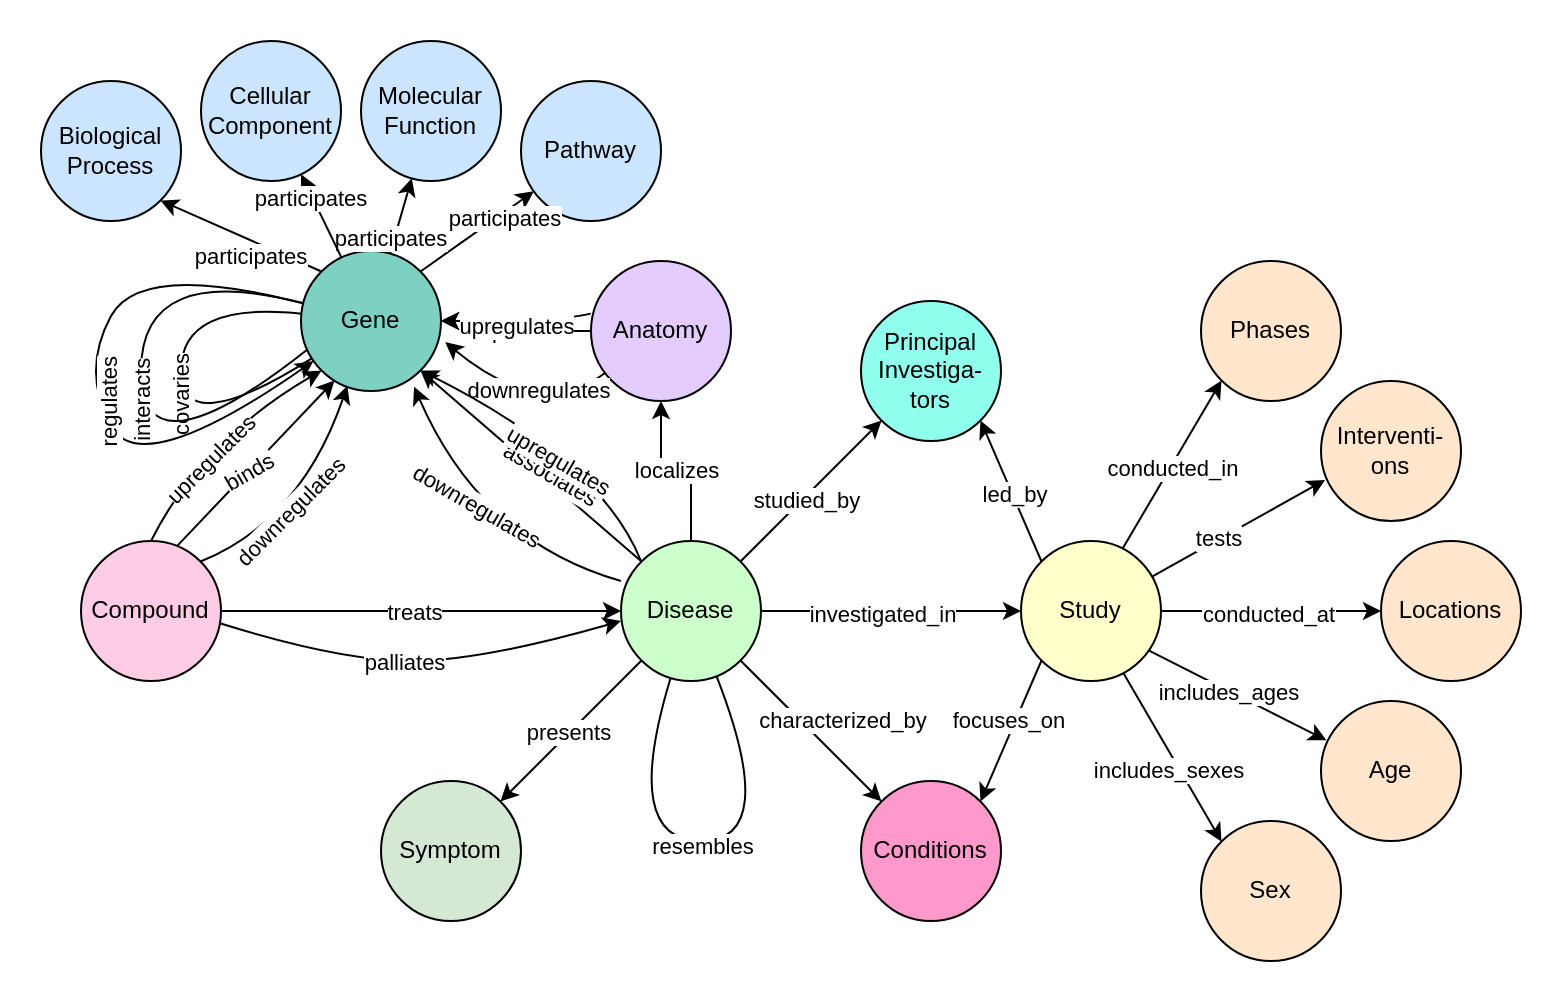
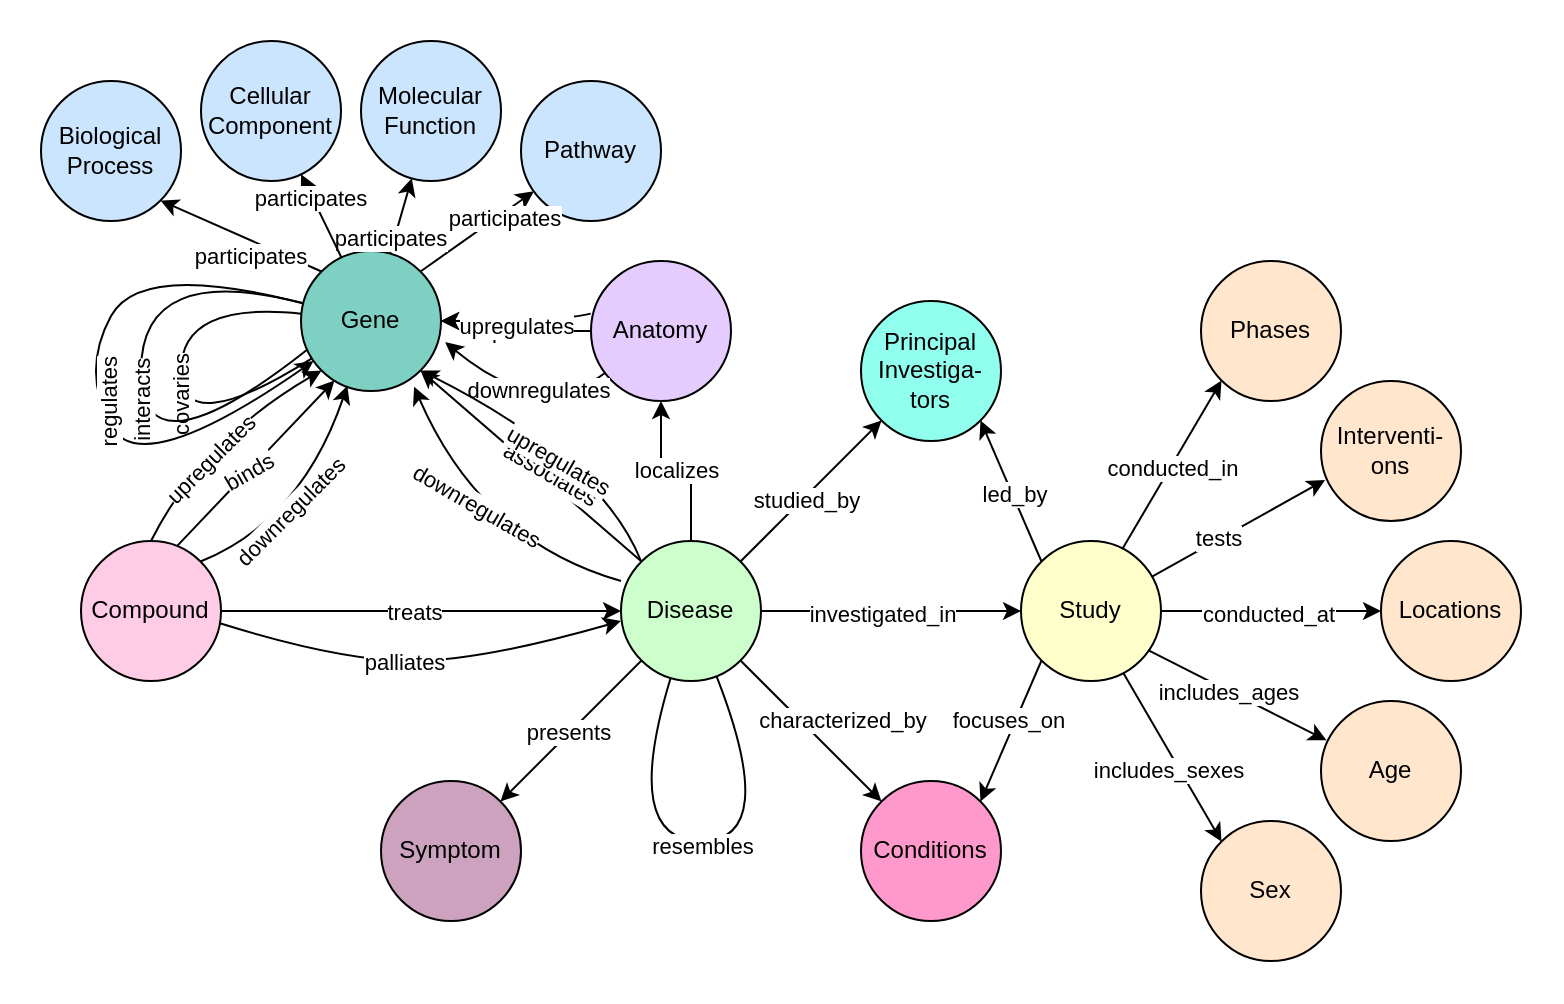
node "Symptom": fillcolor #d5e8d4 -> #cda2be
